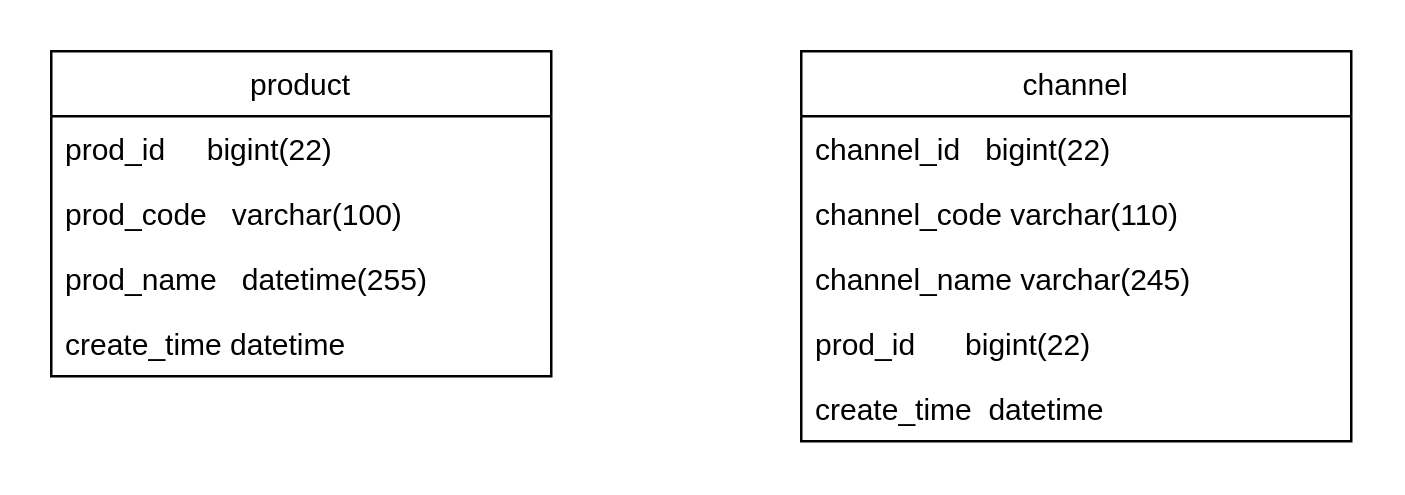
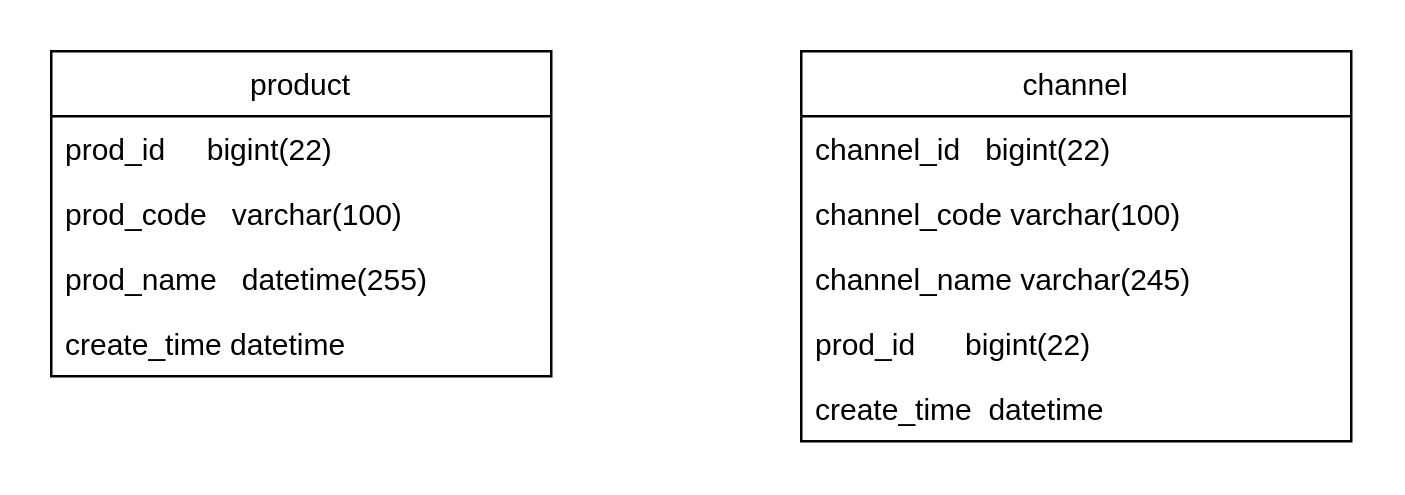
node "channel_code varchar(110)": label "channel_code varchar(110)" -> "channel_code varchar(100)"
